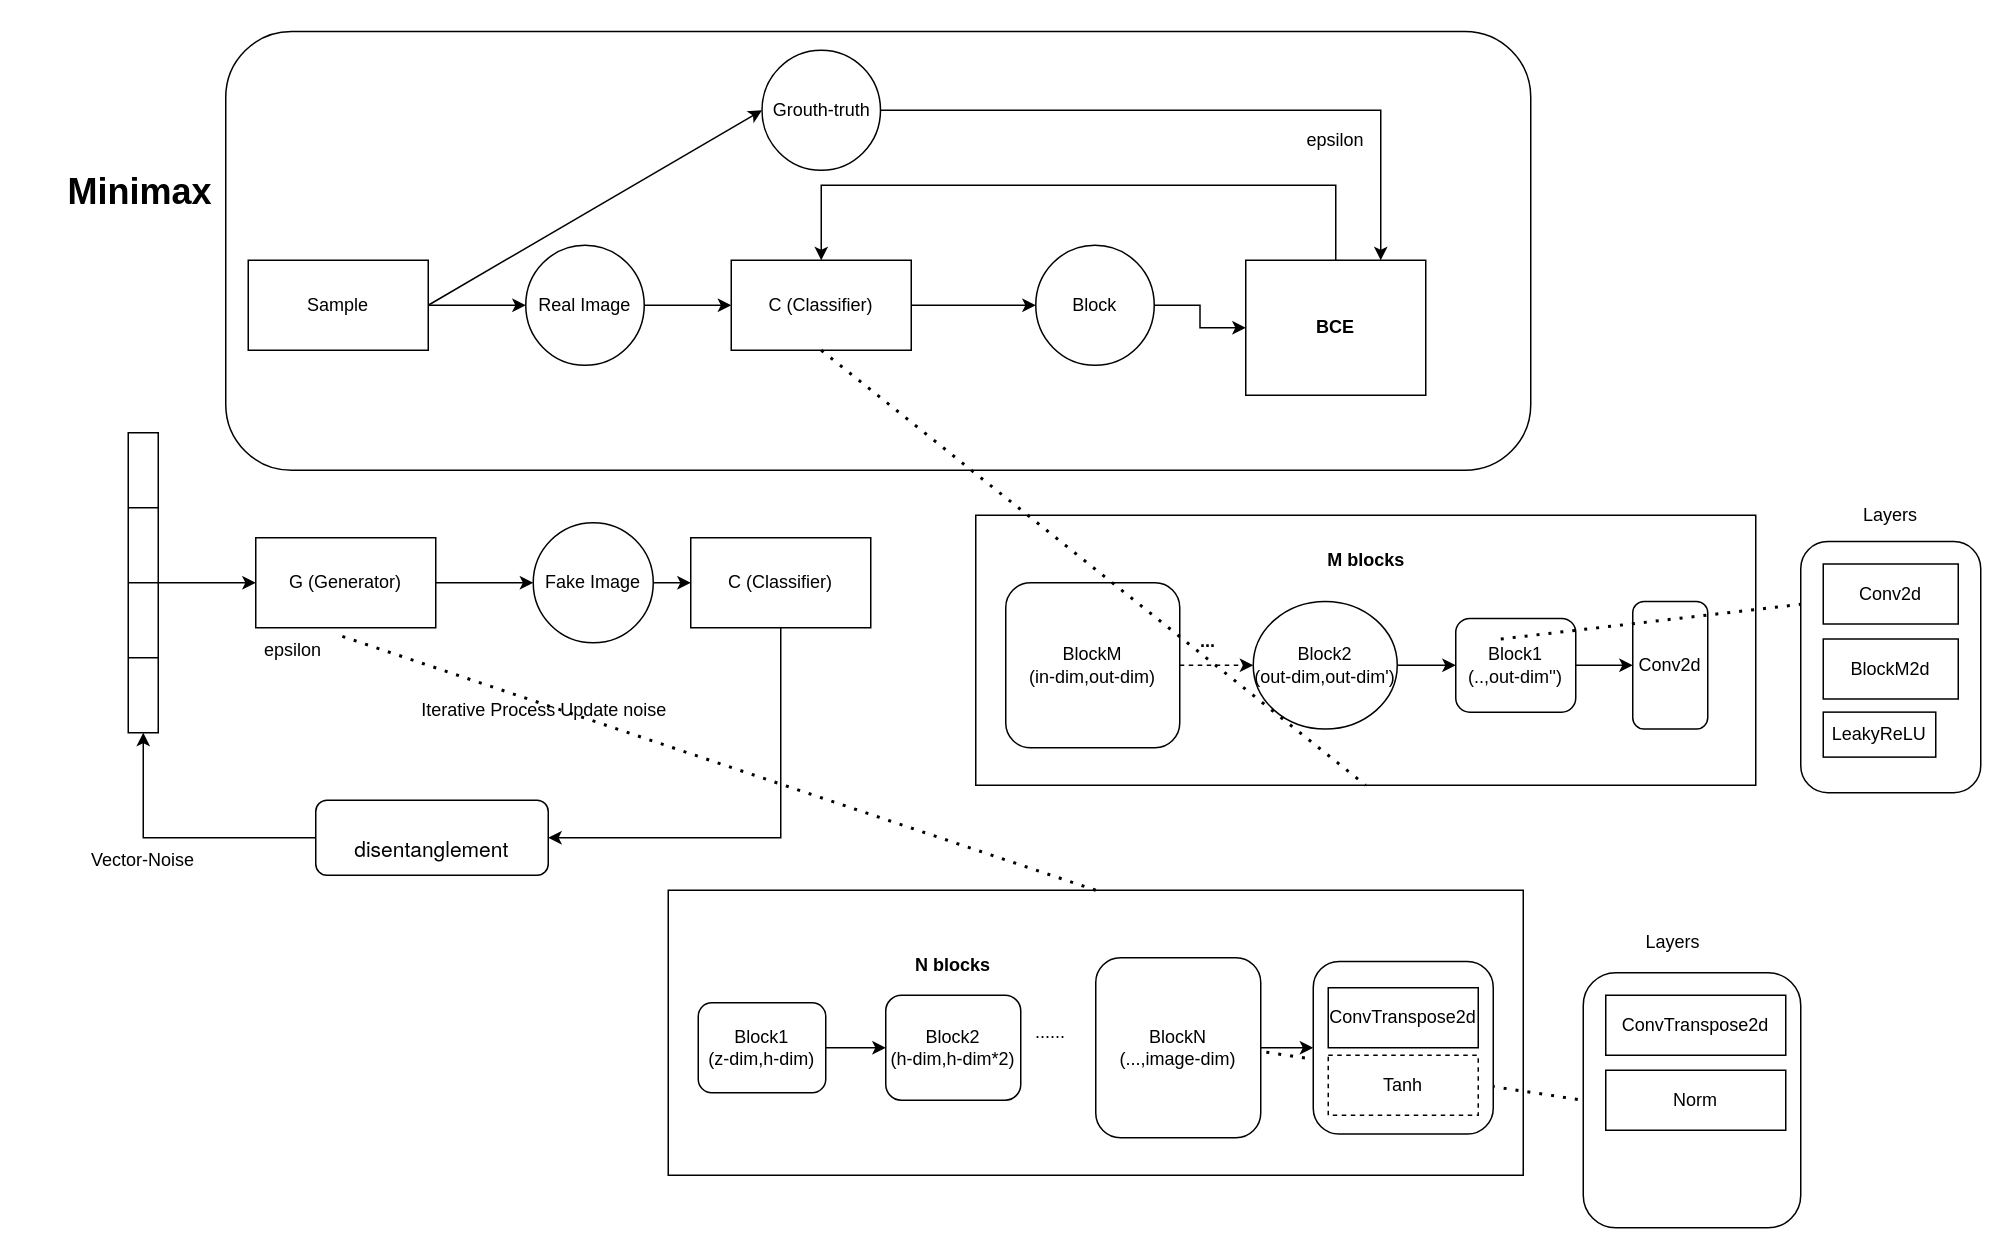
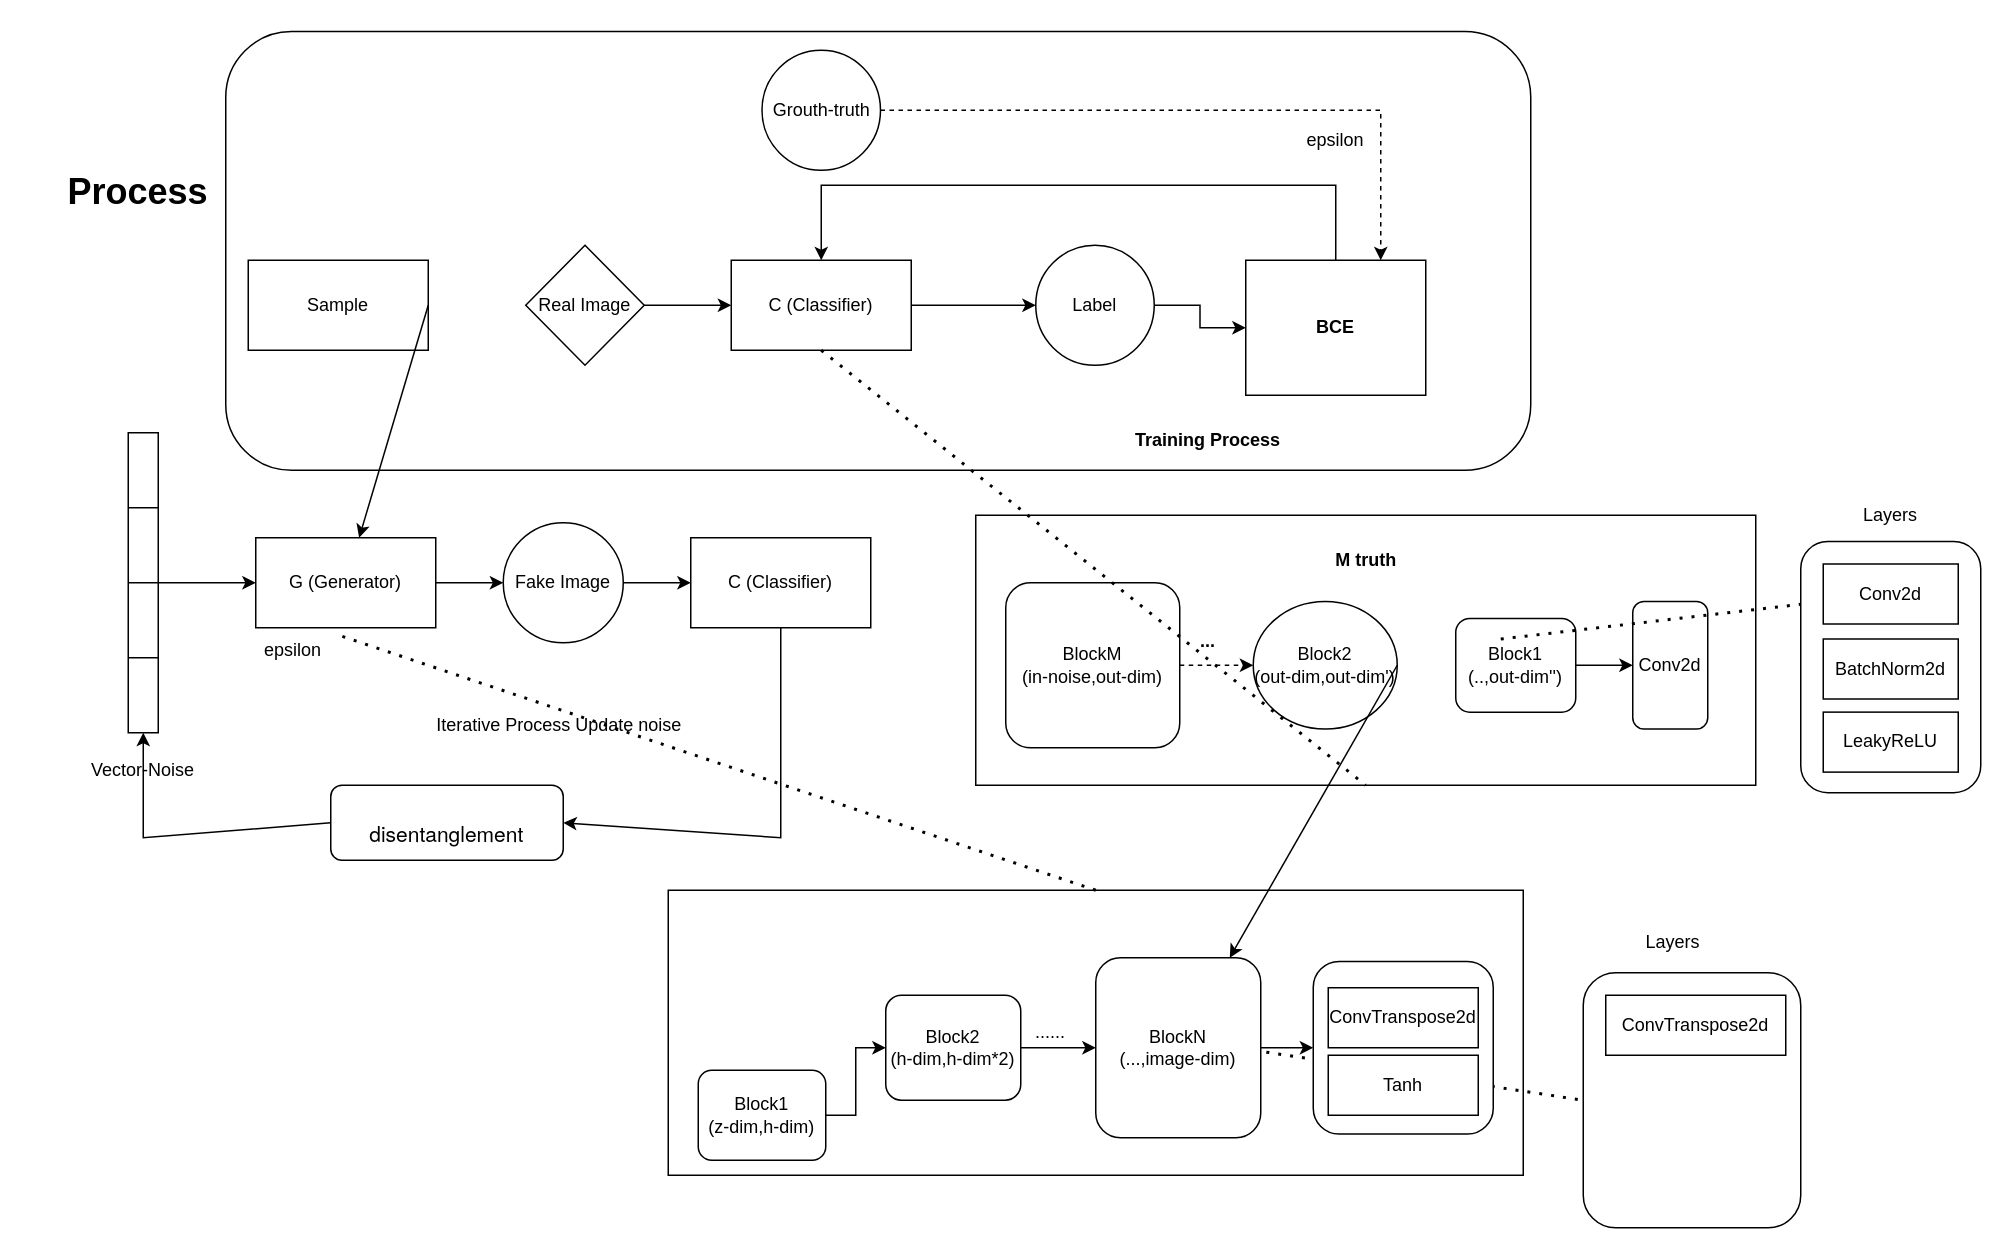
edge "Grouth-truth" -> "BCE": style solid -> dashed
node "Minimax": label "Minimax" -> "Process"
edge "Sample" -> "Grouth-truth": removed
edge "Sample" -> "Real Image": now "Sample" -> "G (Generator)"
node "Real Image": shape ellipse -> diamond
node "Block": label "Block" -> "Label"
node "Training Process": added
node "M blocks": label "M blocks" -> "M truth"
node "Fake Image": moved (593, 583) -> (563, 583)
node "BlockM (in-dim,out-dim)": label "BlockM (in-dim,out-dim)" -> "BlockM (in-noise,out-dim)"
edge "Block2 (out-dim,out-dim')" -> "Block1 (..,out-dim'')": now "Block2 (out-dim,out-dim')" -> "BlockN (...,image-dim)"
node "BlockM2d": label "BlockM2d" -> "BatchNorm2d"
node "Iterative Process Update noise": moved (545, 710) -> (560, 725)
node "LeakyReLU": size 113x45 -> 135x60
node "disentanglement": moved (432, 838) -> (447, 823)
node "Vector-Noise": moved (143, 860) -> (143, 770)
node "N blocks": removed
node "Block1 (z-dim,h-dim)": moved (762, 1048) -> (762, 1115)
edge "Block2 (h-dim,h-dim*2)" -> "BlockN (...,image-dim)": added
node "Tanh": style dashed -> solid
node "Norm": removed
